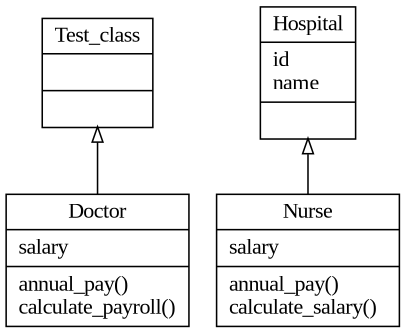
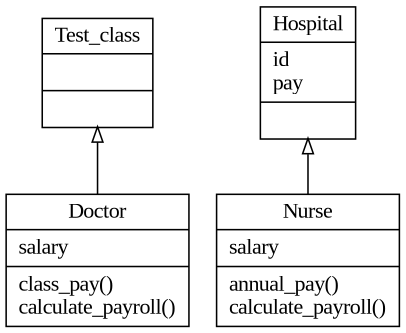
node "Hospital": text "name" -> "pay"
node "Doctor": text "annual_pay()" -> "class_pay()"
node "Nurse": text "calculate_salary()" -> "calculate_payroll()"
